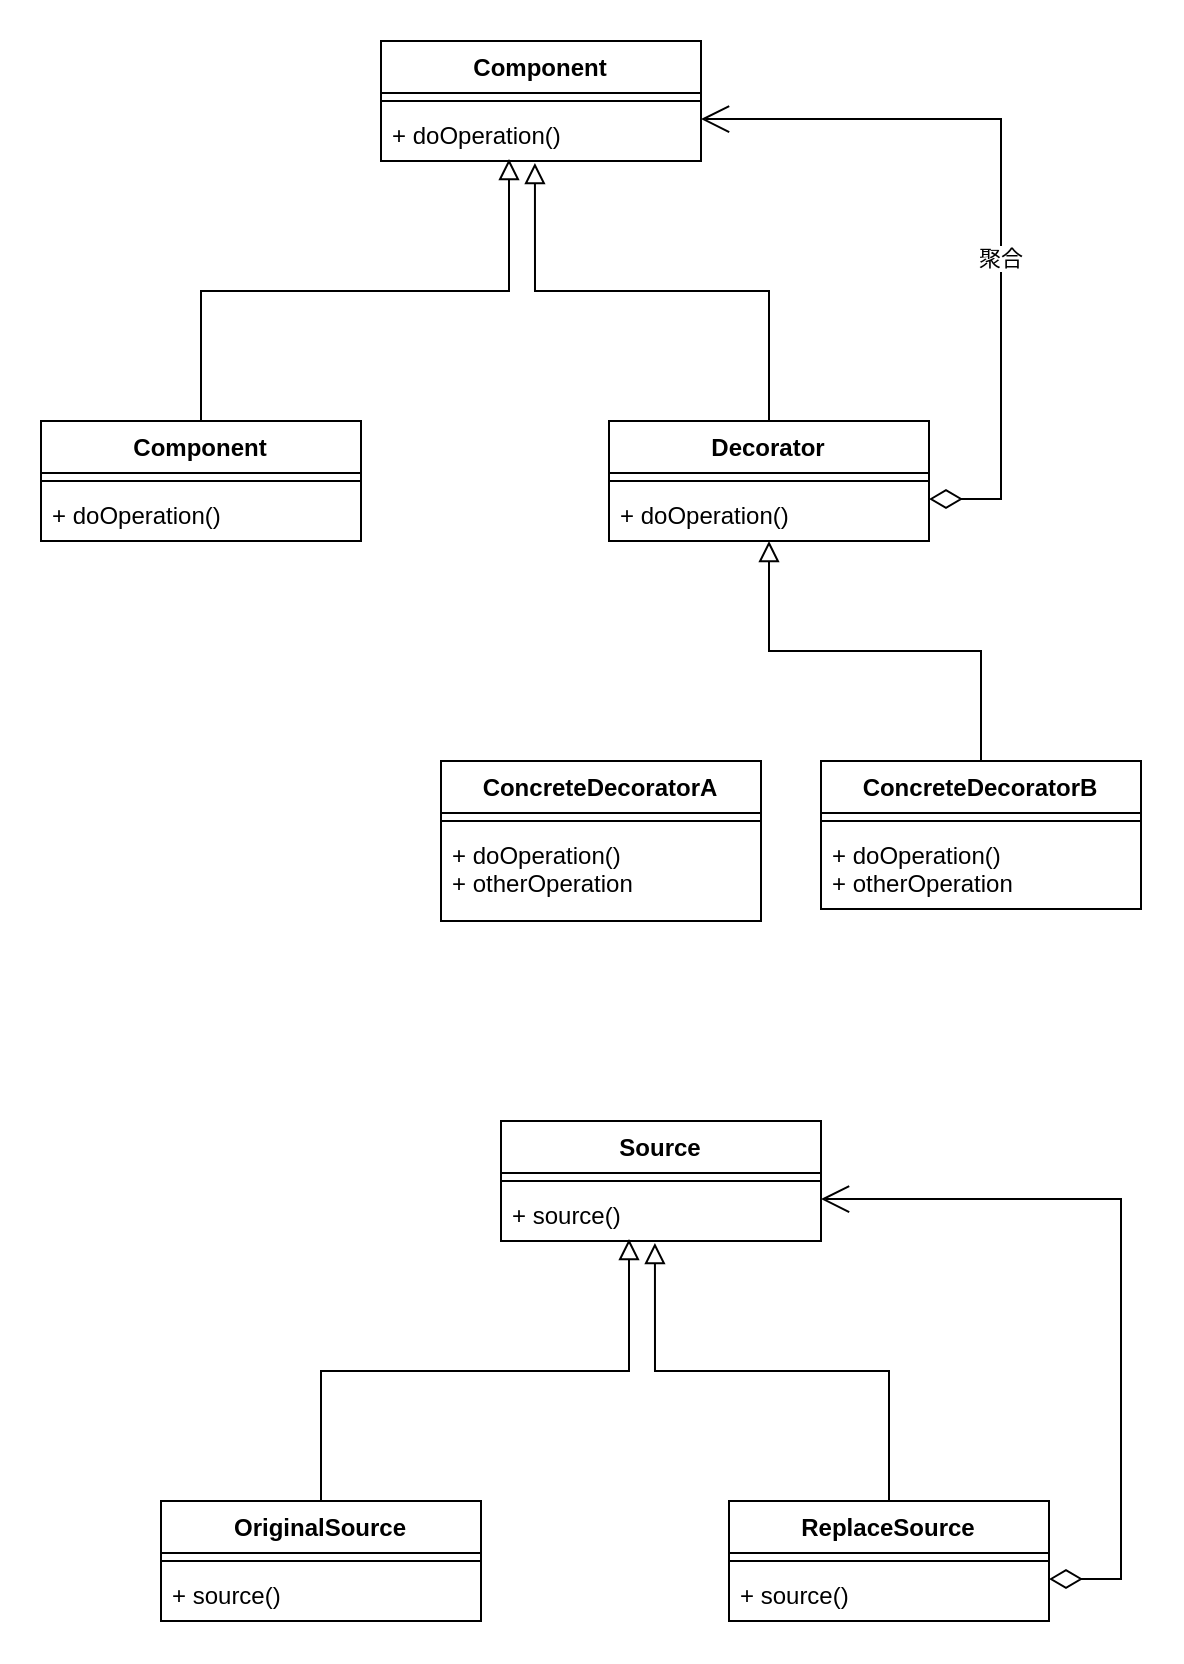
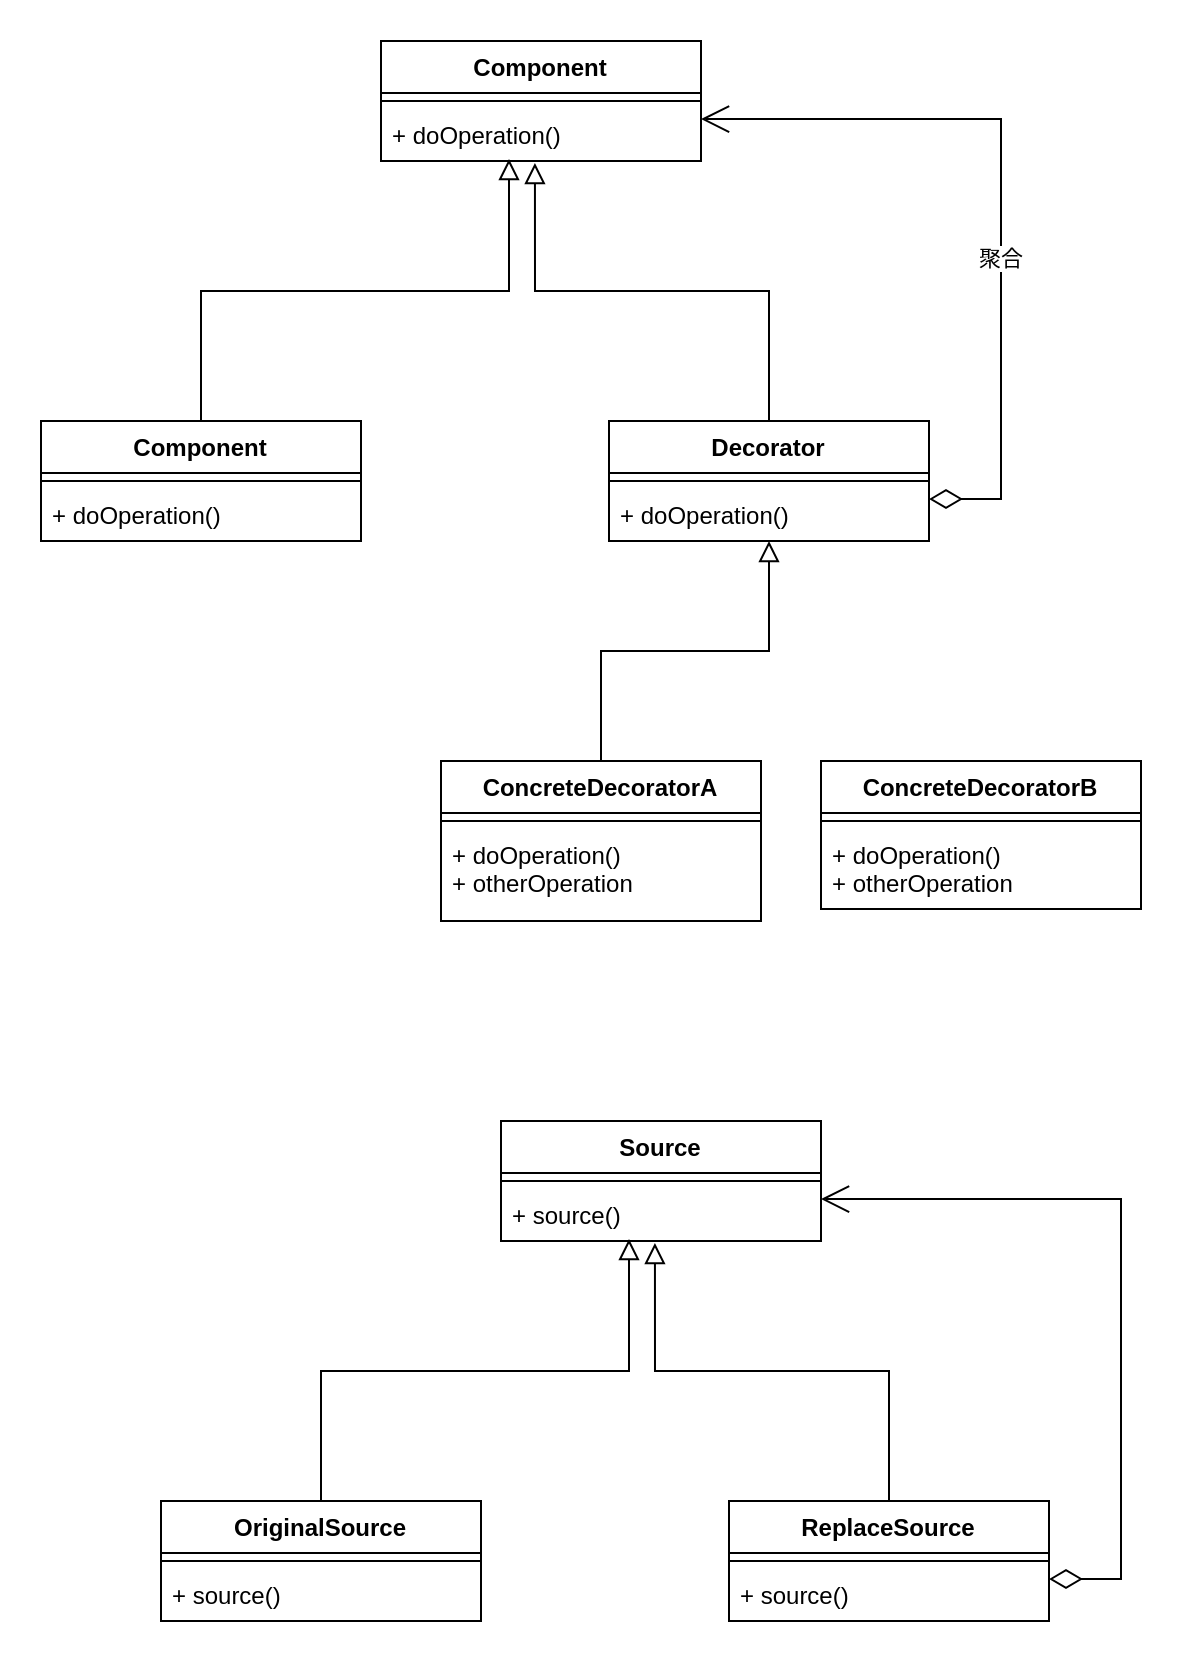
edge "ConcreteDecoratorA" -> "Decorator": added
edge "ConcreteDecoratorB" -> "Decorator": removed
